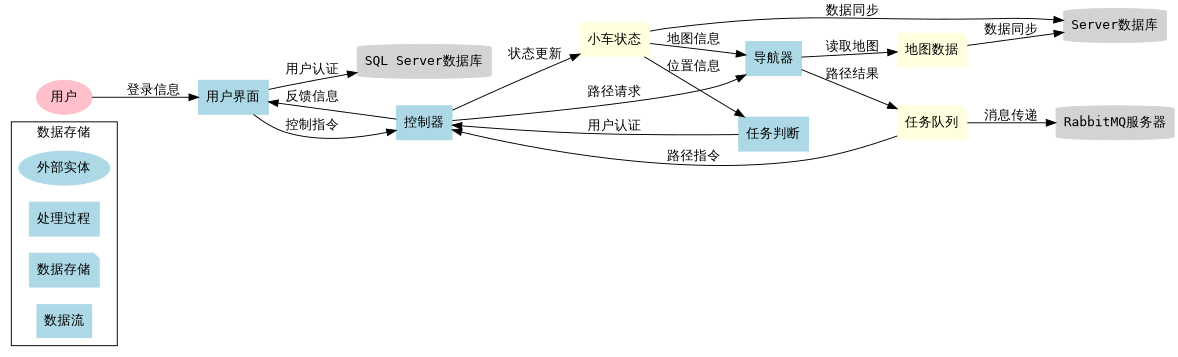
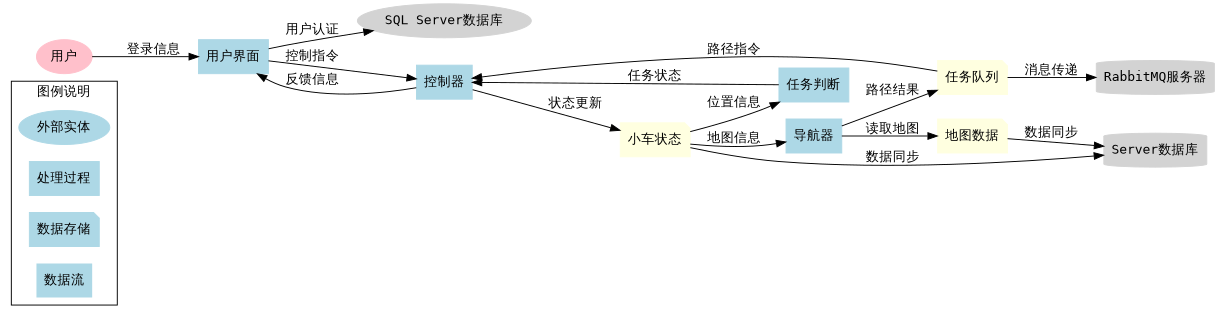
node "SQL Server数据库": shape cylinder -> ellipse
edge "控制器" -> "导航器": removed, label "路径请求"
edge "任务判断" -> "控制器": label "用户认证" -> "任务状态"
cluster "数据存储": label "数据存储" -> "图例说明"
